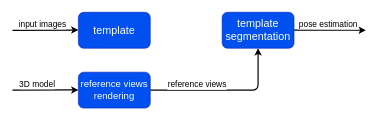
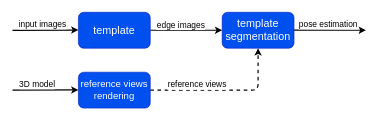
edge "template" -> "template segmentation": added, label "edge images"
edge "reference views rendering" -> "template segmentation": style solid -> dashed
